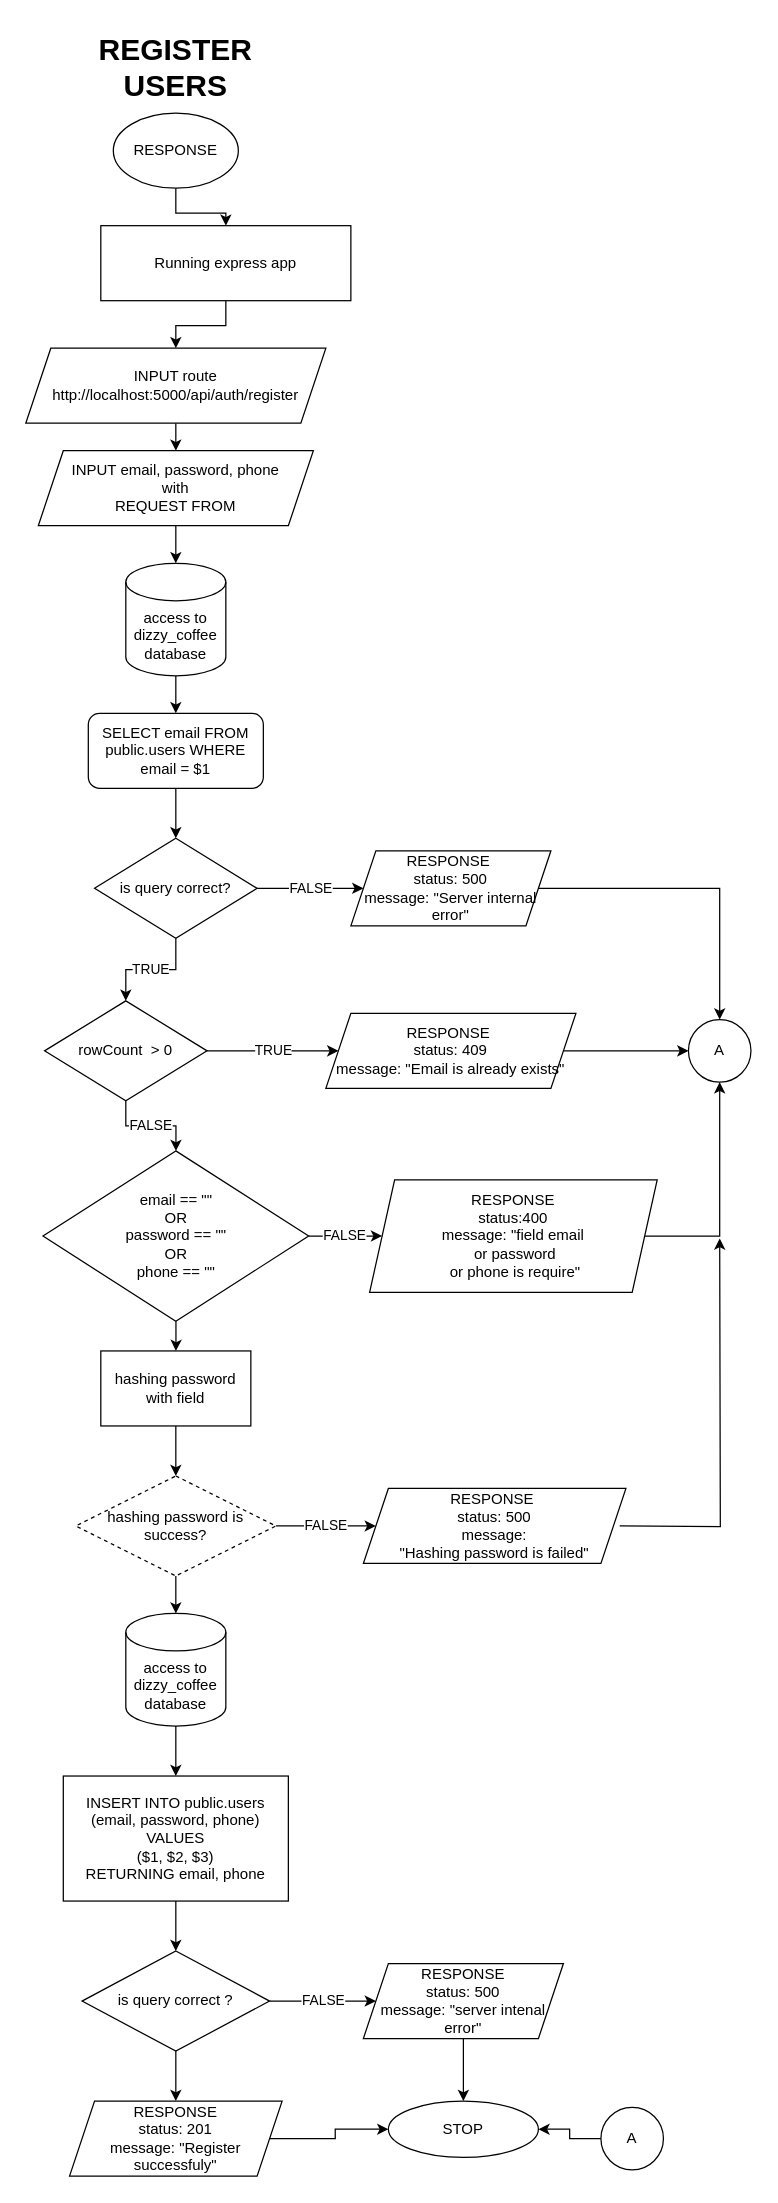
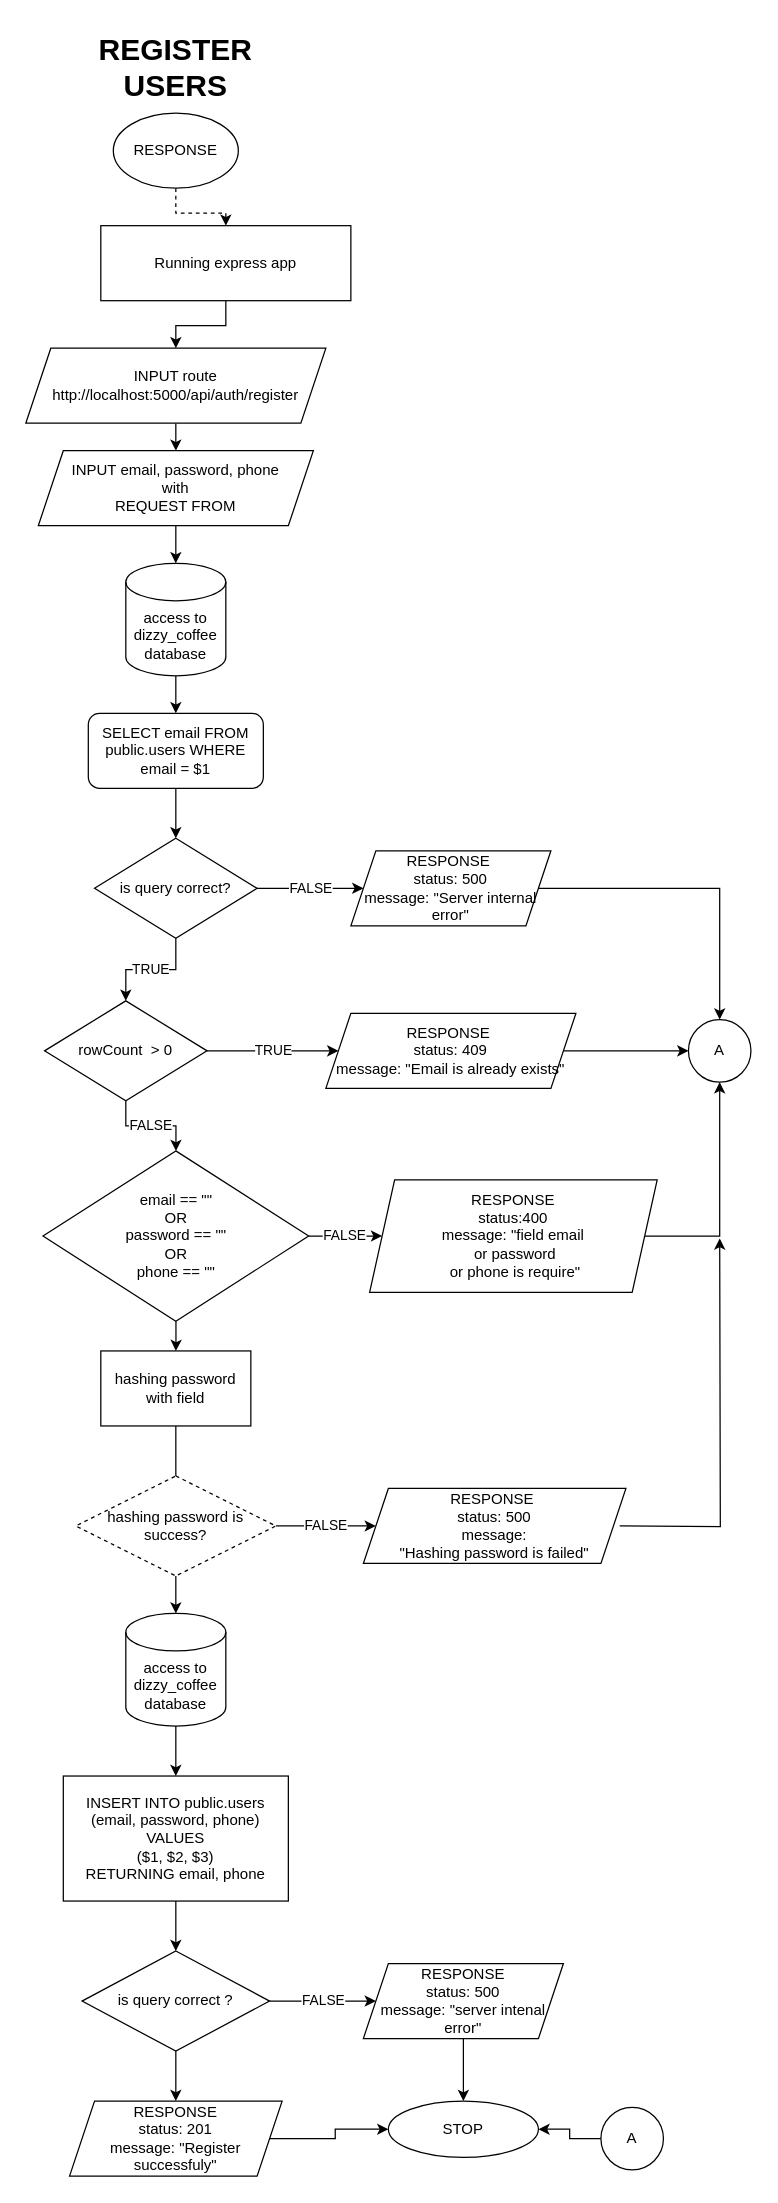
edge "RESPONSE" -> "Running express app": style solid -> dashed
edge "hashing password with field" -> "hashing password is success?": arrowhead classic -> none
